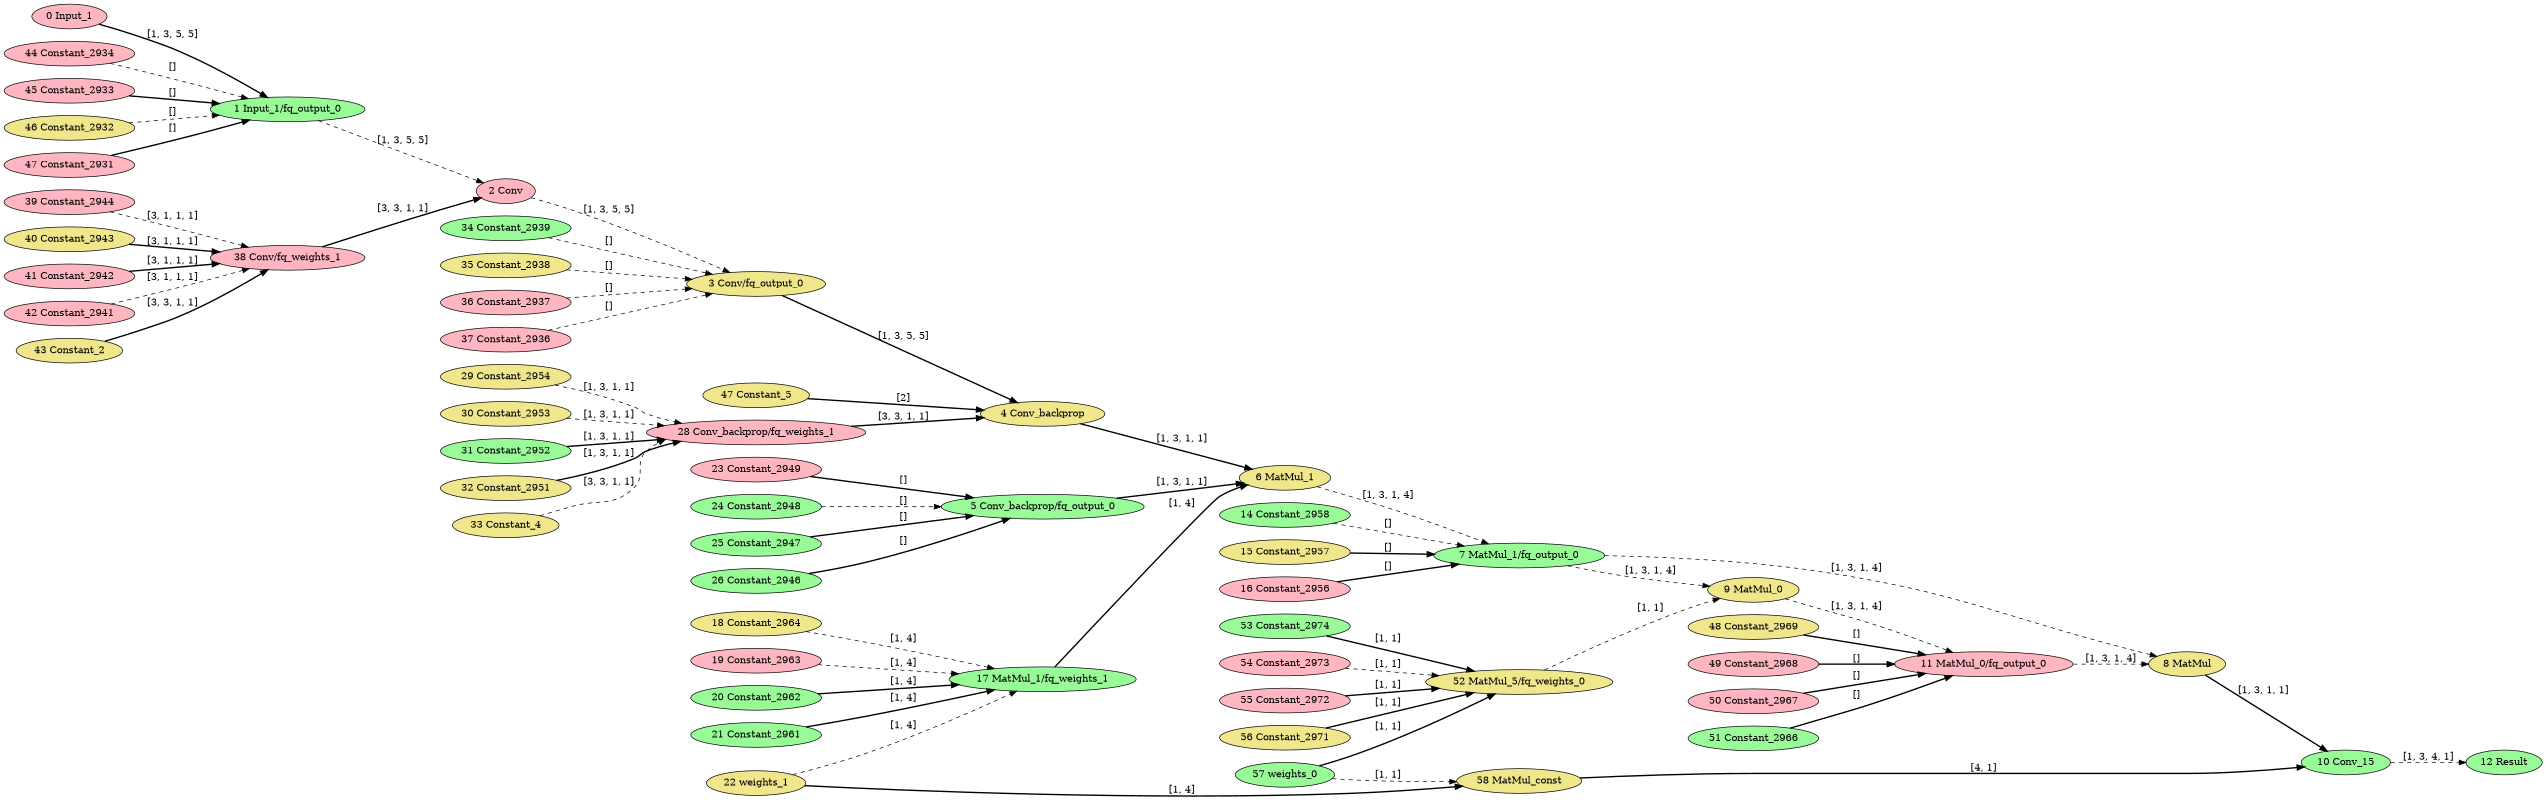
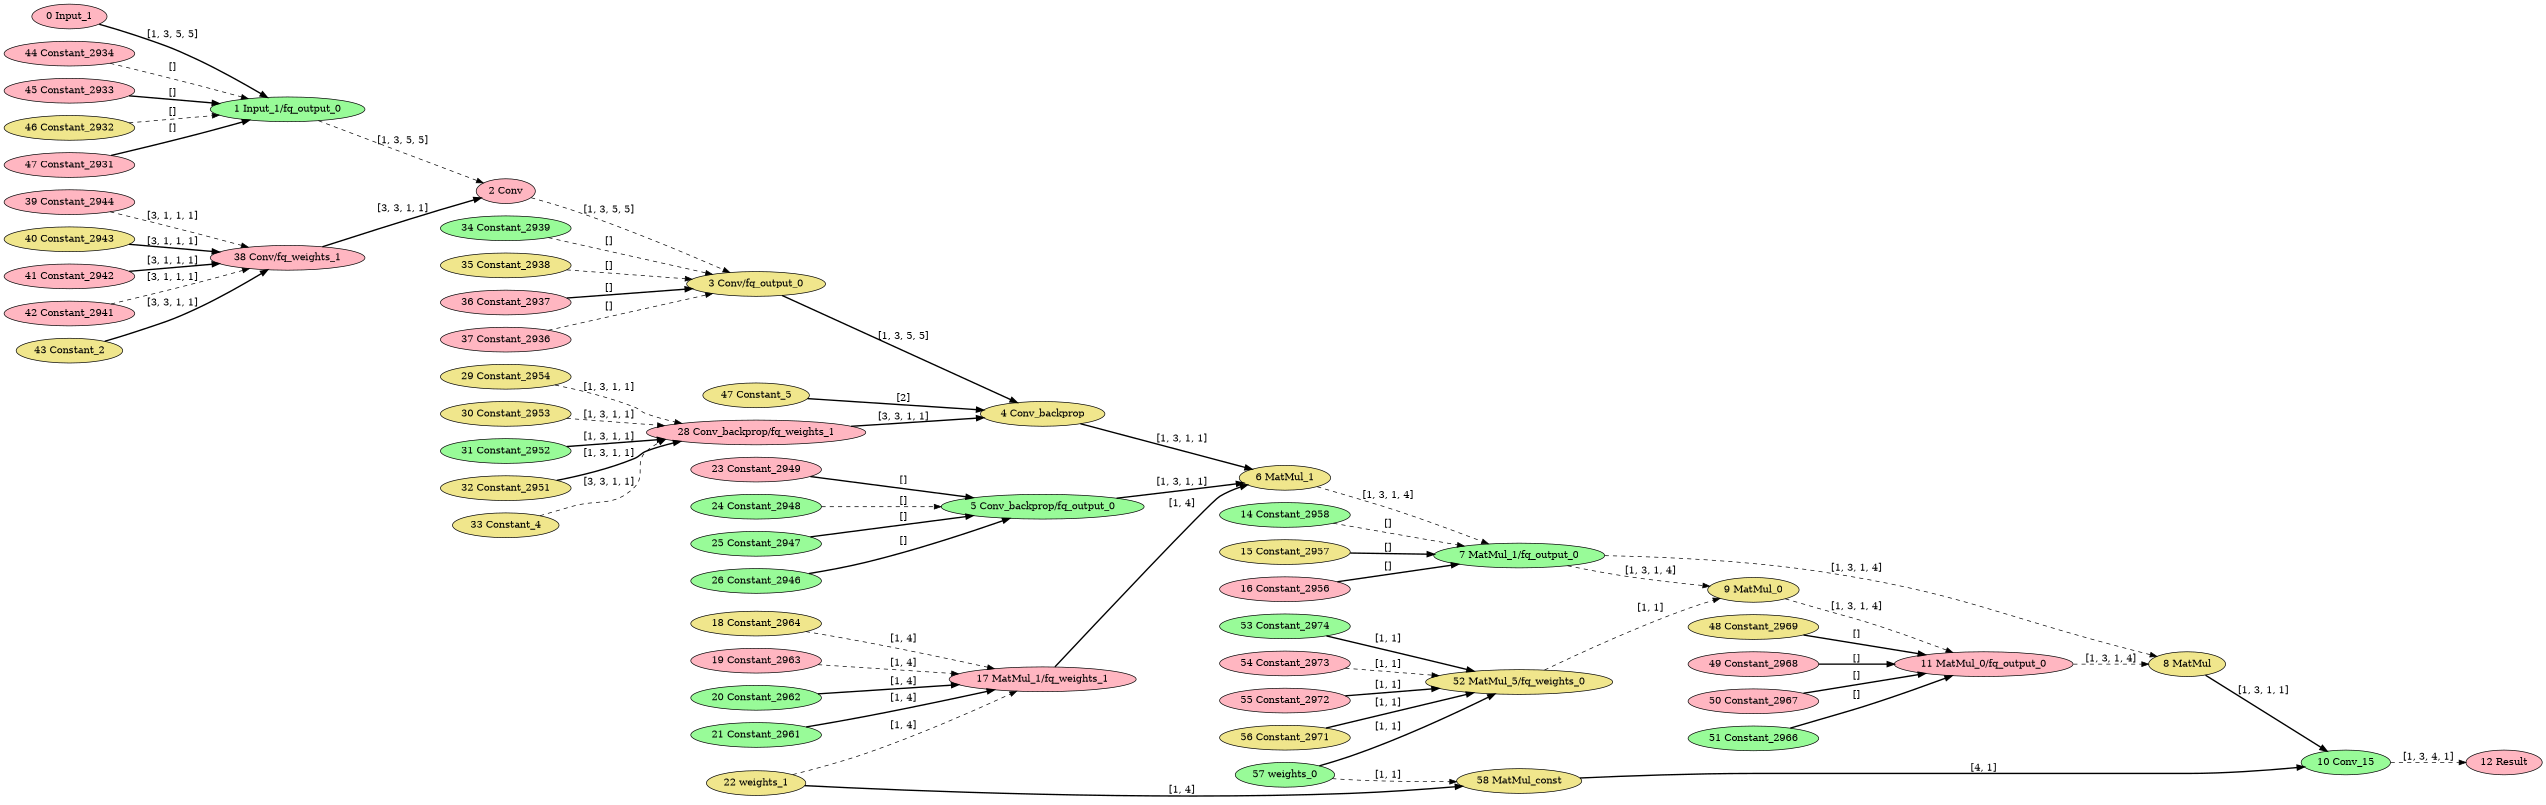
edge "36 Constant_2937" -> "3 Conv/fq_output_0": style dashed -> bold
node "17 MatMul_1/fq_weights_1": fillcolor palegreen -> lightpink
node "12 Result": fillcolor palegreen -> lightpink
